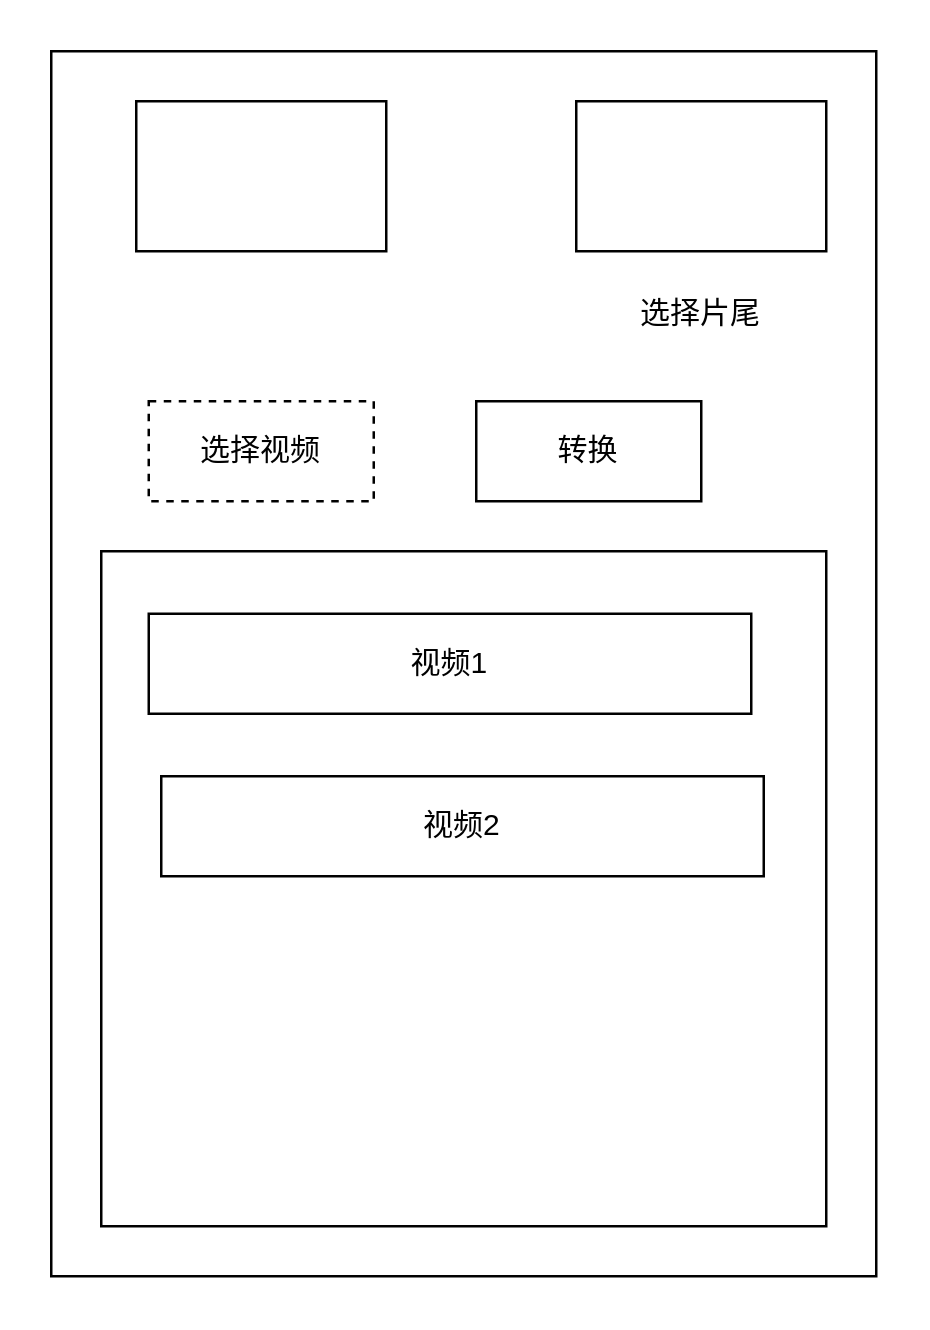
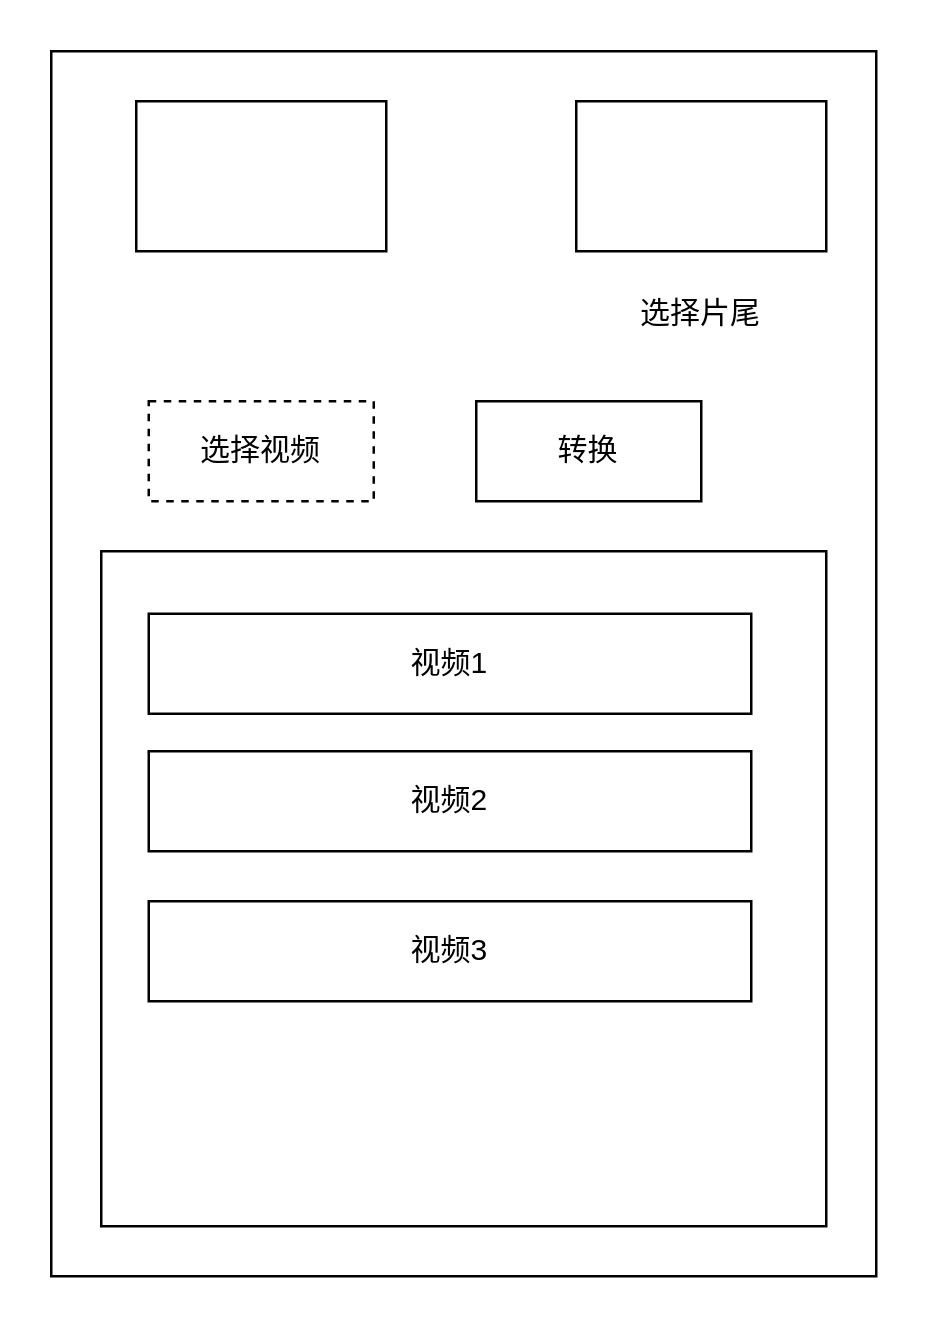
node "视频2": moved (463, 826) -> (450, 801)
node "视频3": added
